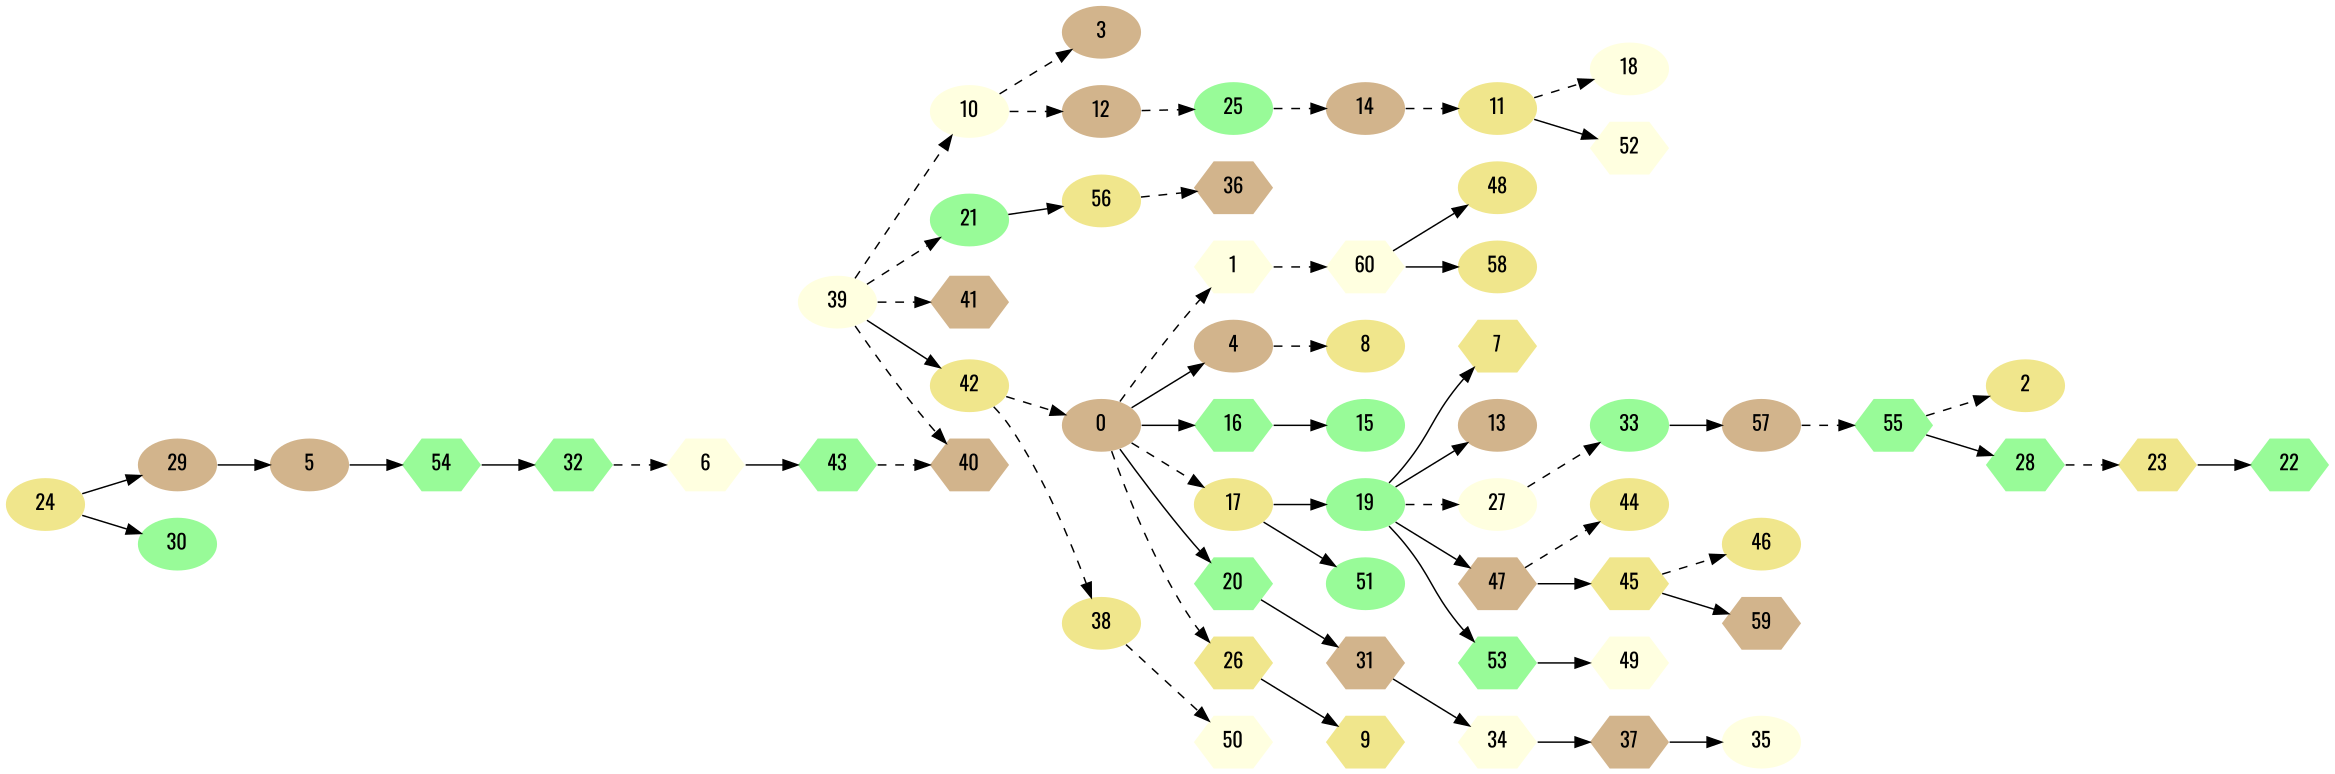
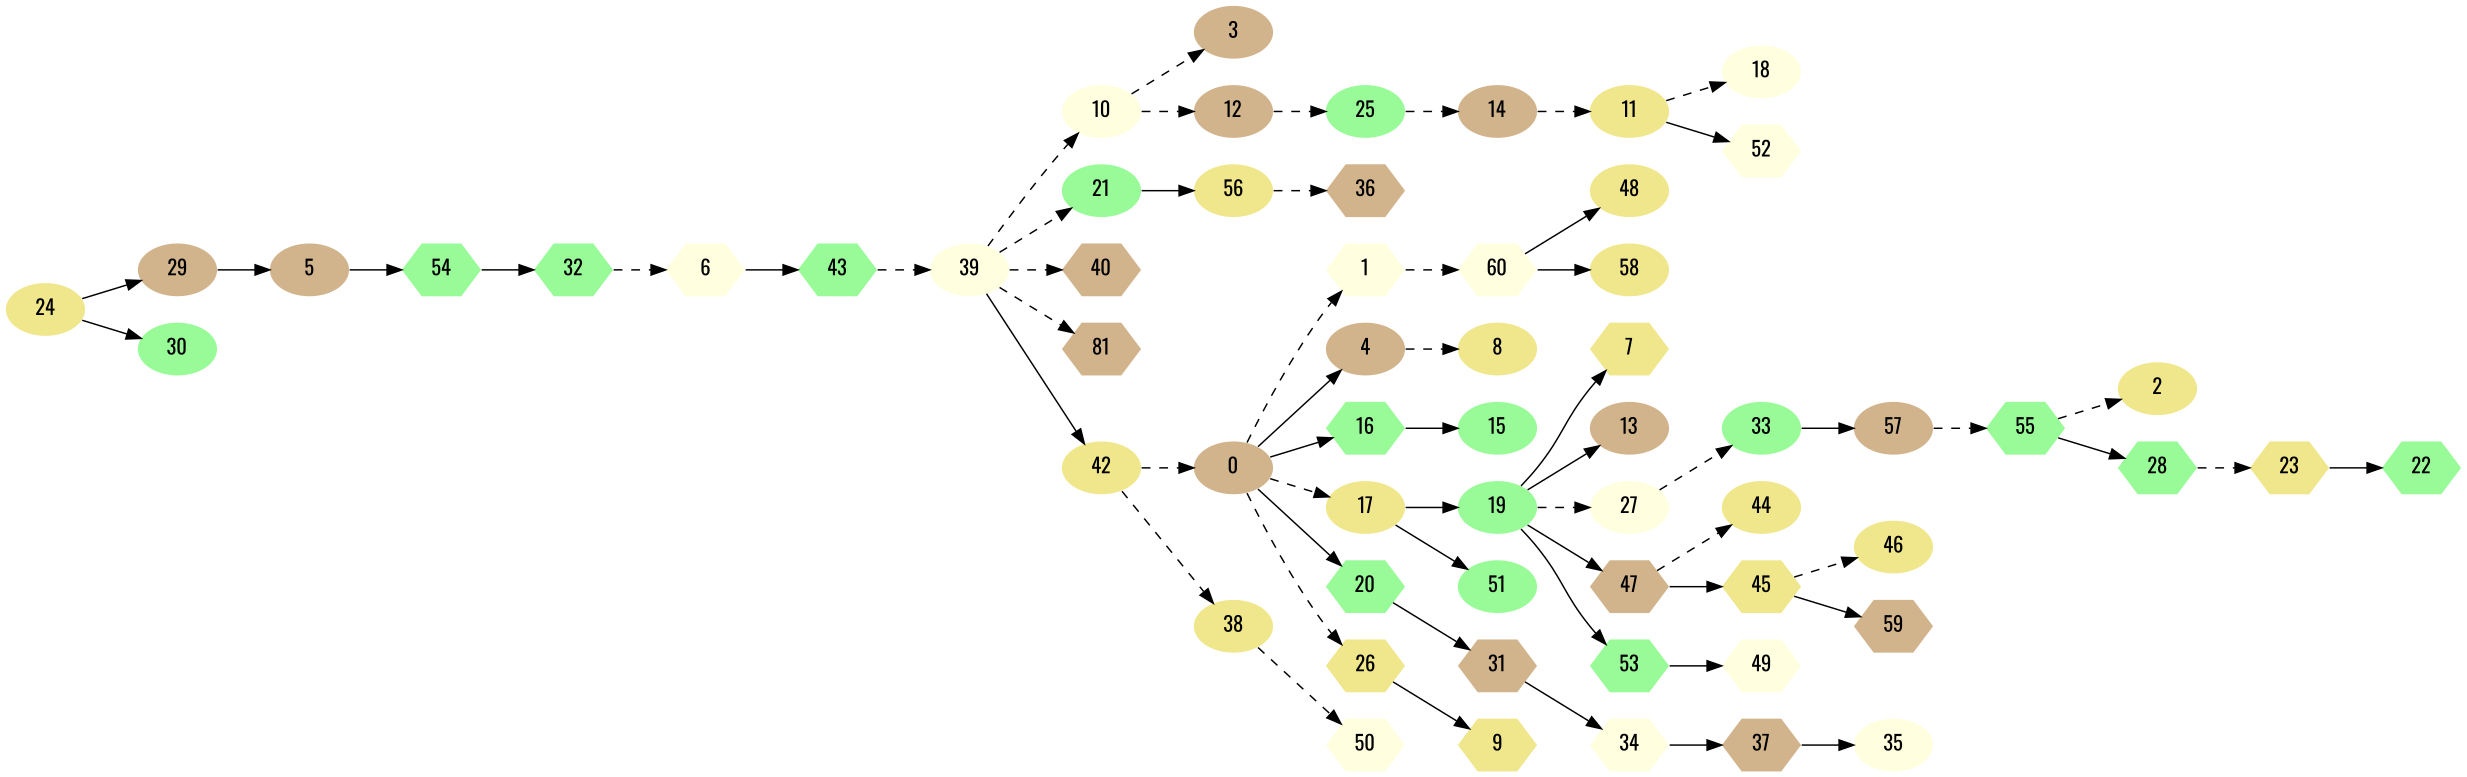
node "41": label "41" -> "81"
edge "43" -> "40": now "43" -> "39"
